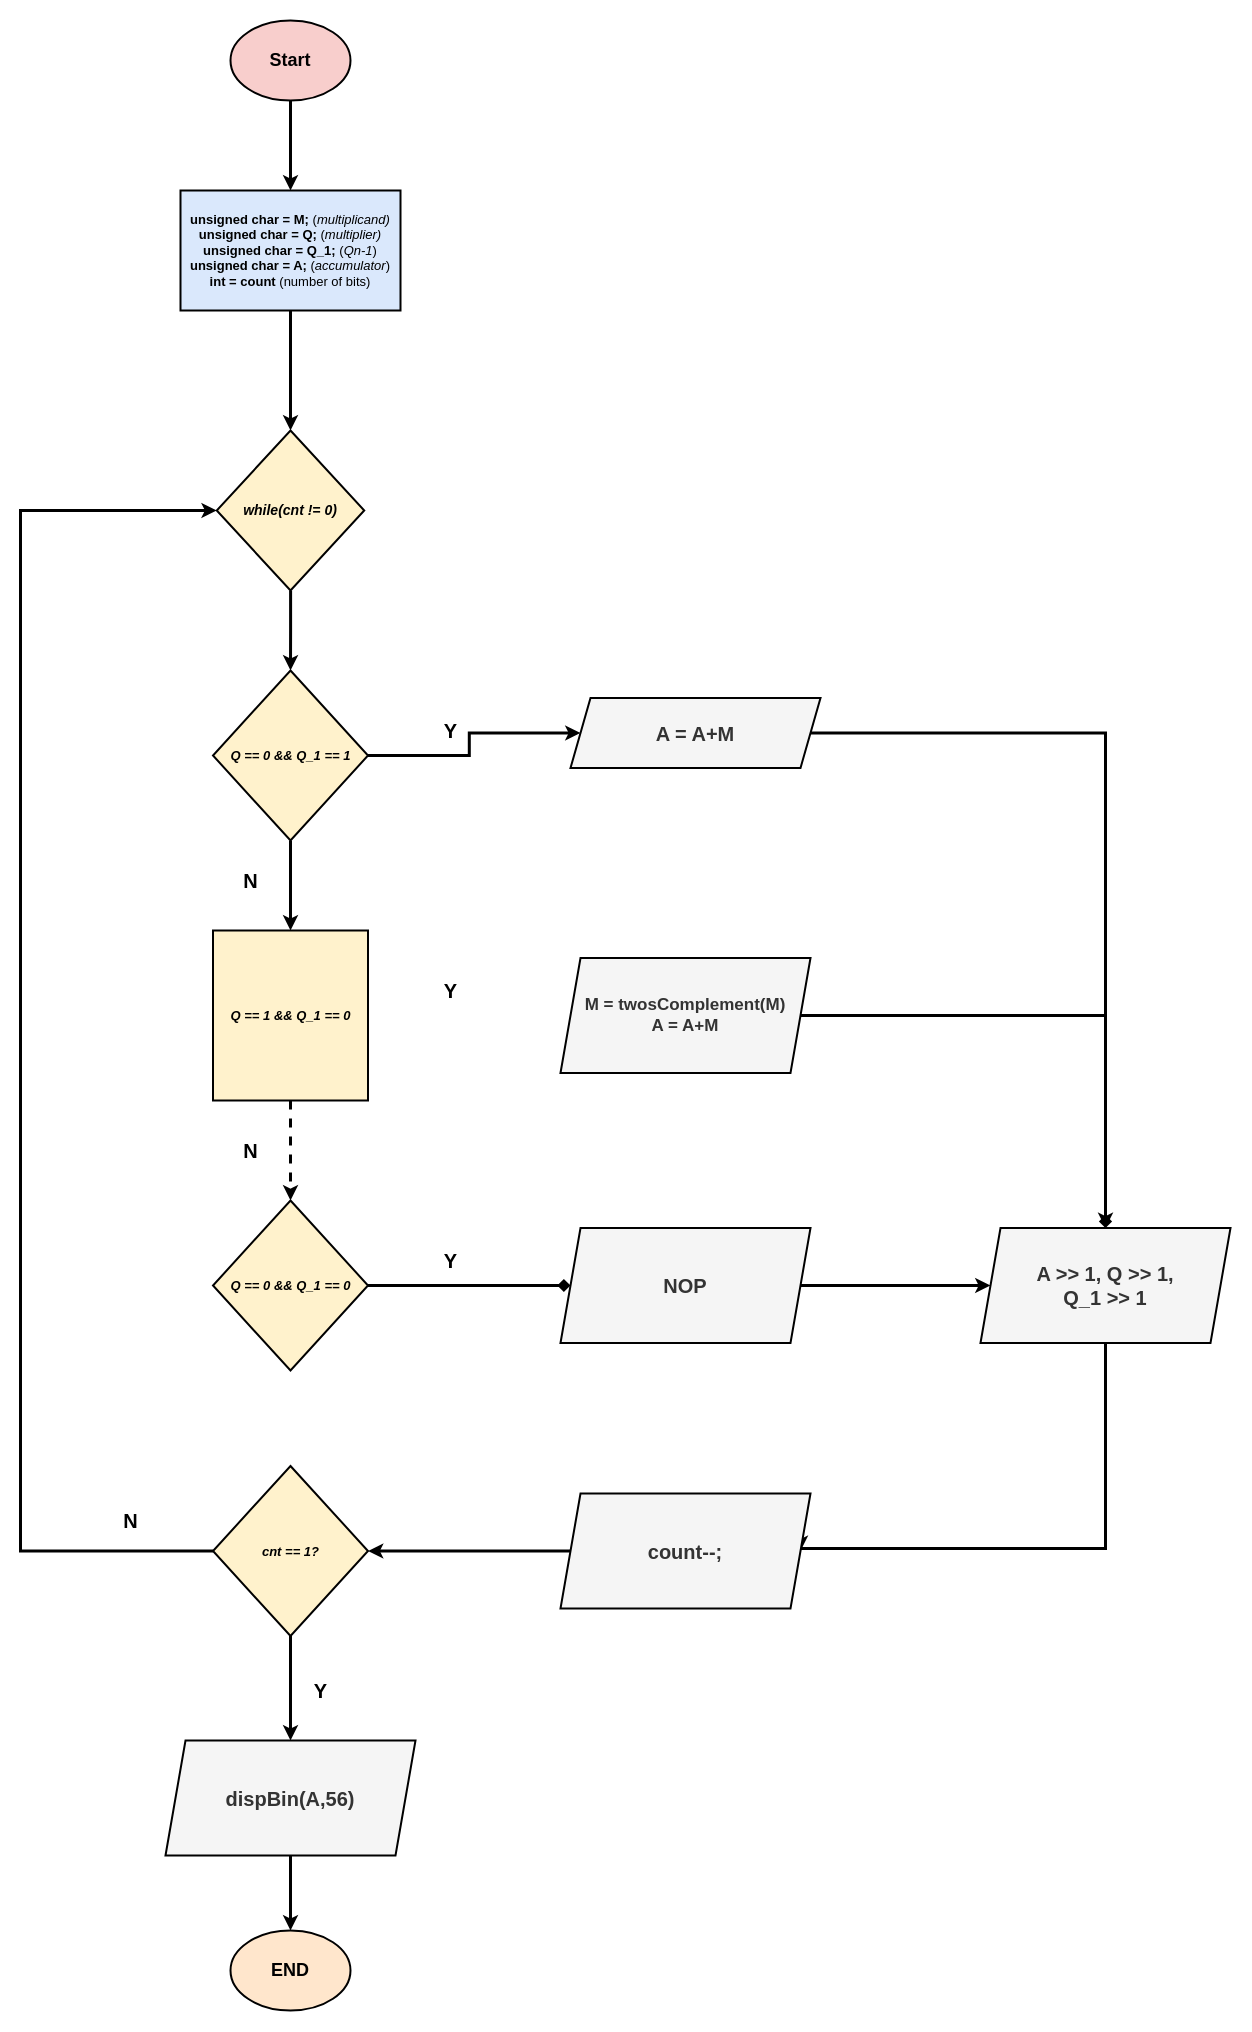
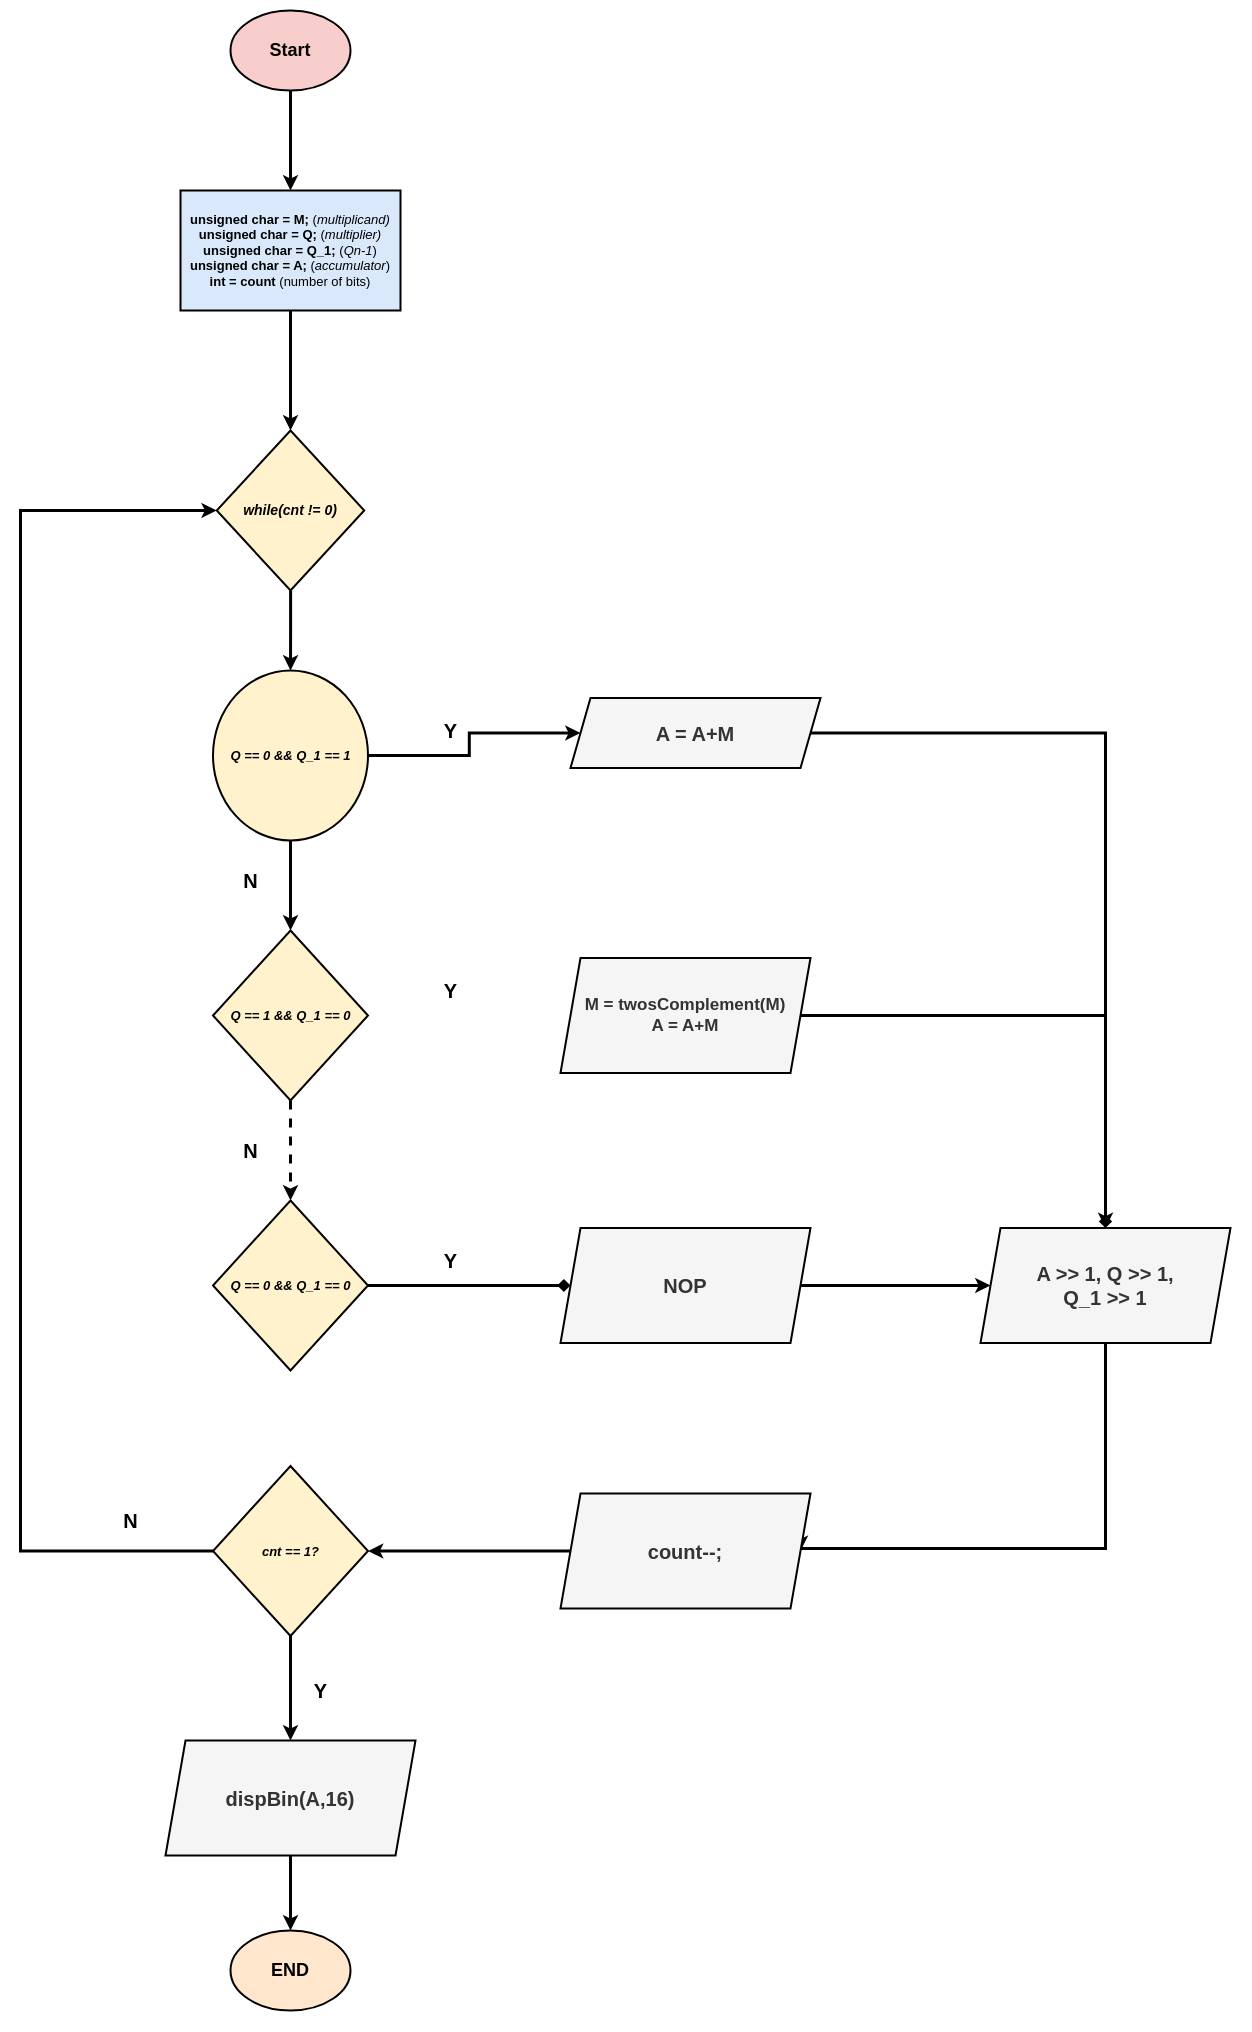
node "Start": moved (291, 61) -> (291, 51)
node "Q == 0 && Q_1 == 1": shape diamond -> ellipse
node "Q == 1 && Q_1 == 0": shape rectangle -> diamond
node "dispBin(A,56)": label "dispBin(A,56)" -> "dispBin(A,16)"
